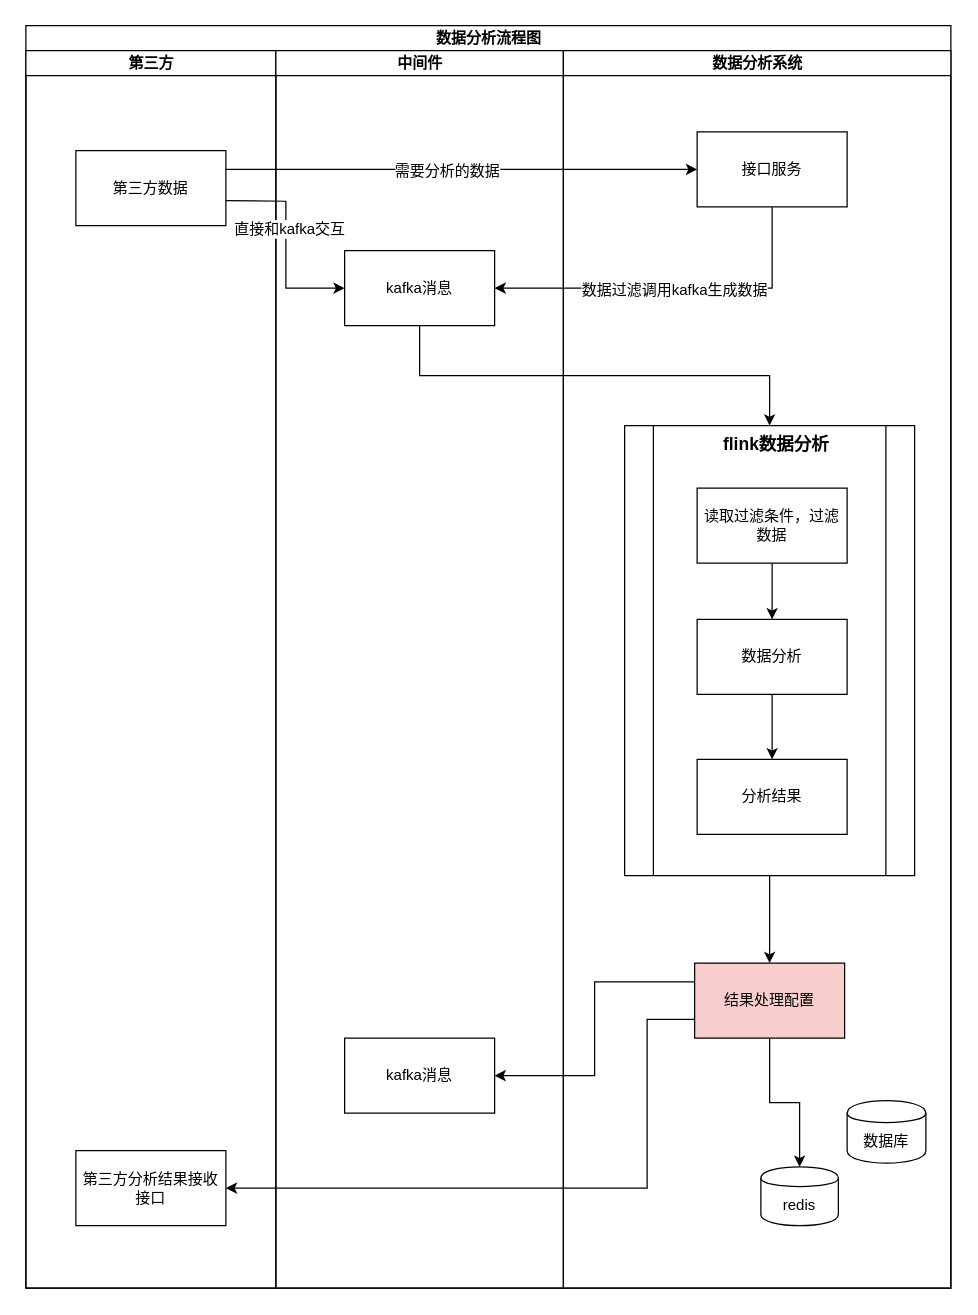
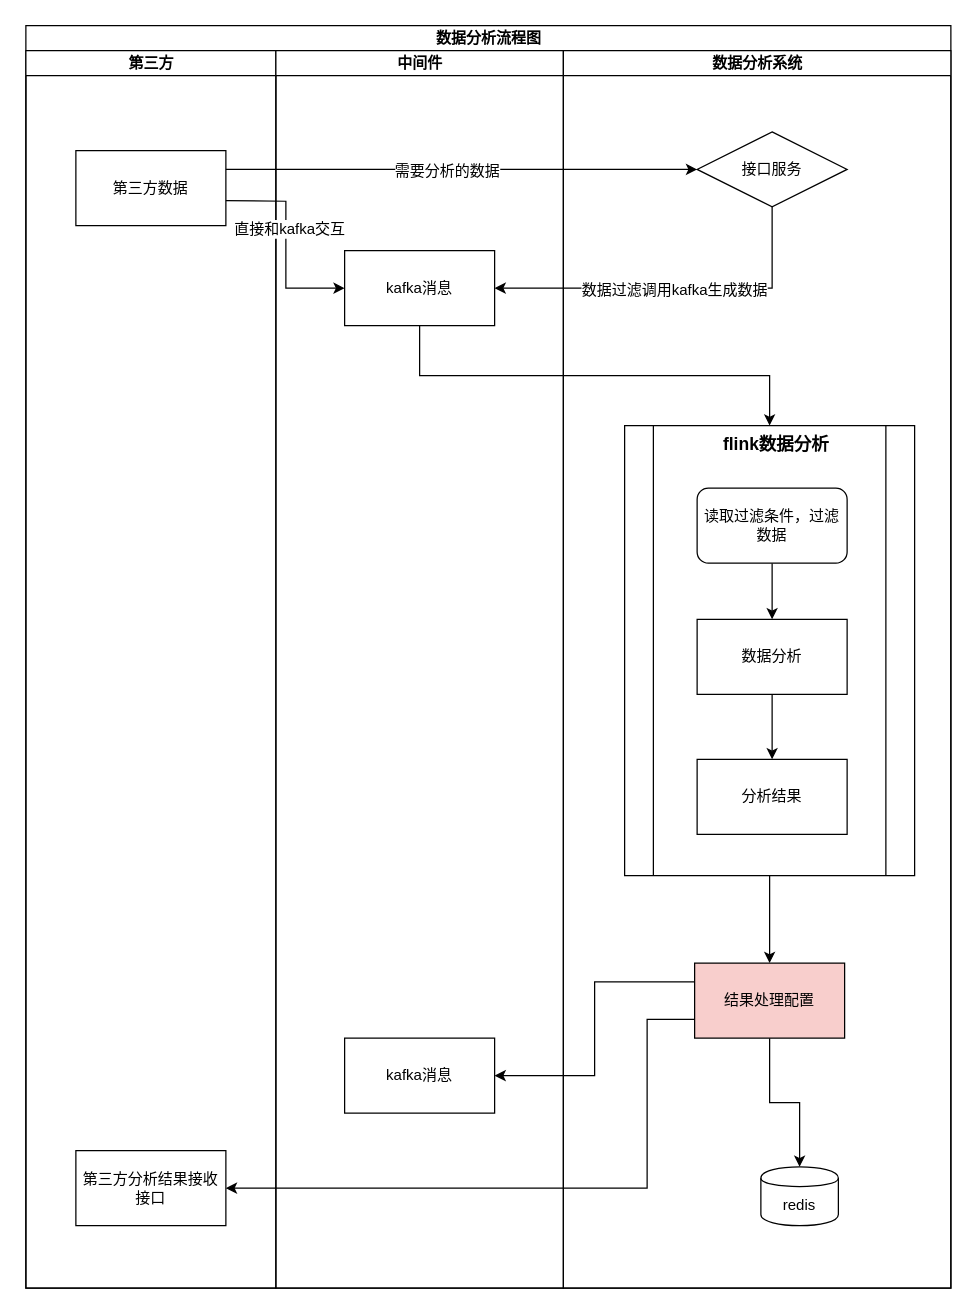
node "接口服务": shape rectangle -> diamond
node "读取过滤条件，过滤数据": shape rectangle -> rounded rectangle
node "数据库": removed
